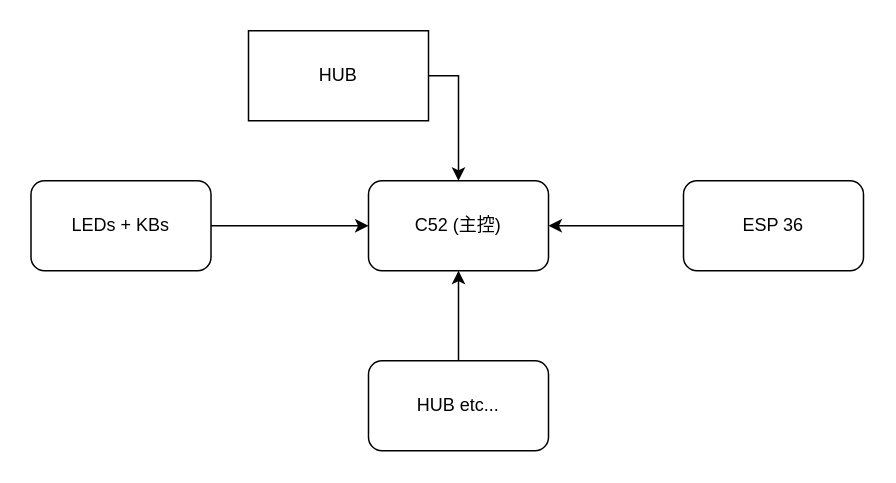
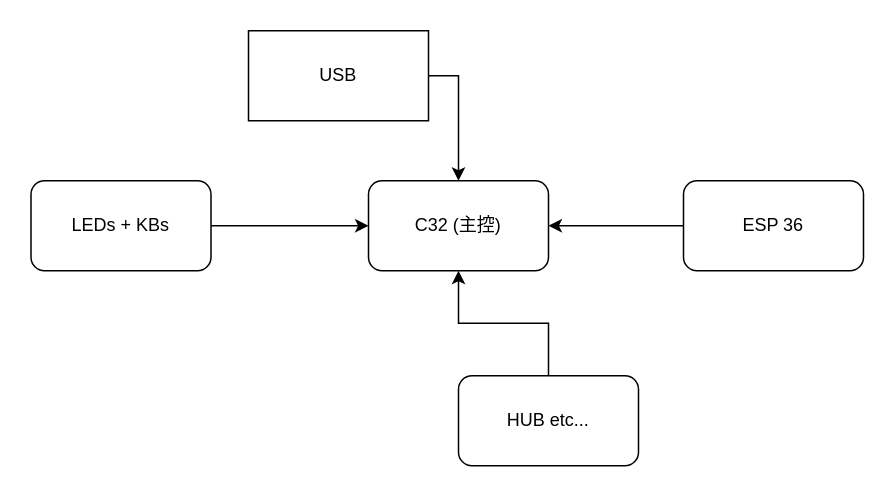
node "HUB": label "HUB" -> "USB"
node "C52 (主控)": label "C52 (主控)" -> "C32 (主控)"
node "HUB etc...": moved (458, 406) -> (548, 421)
